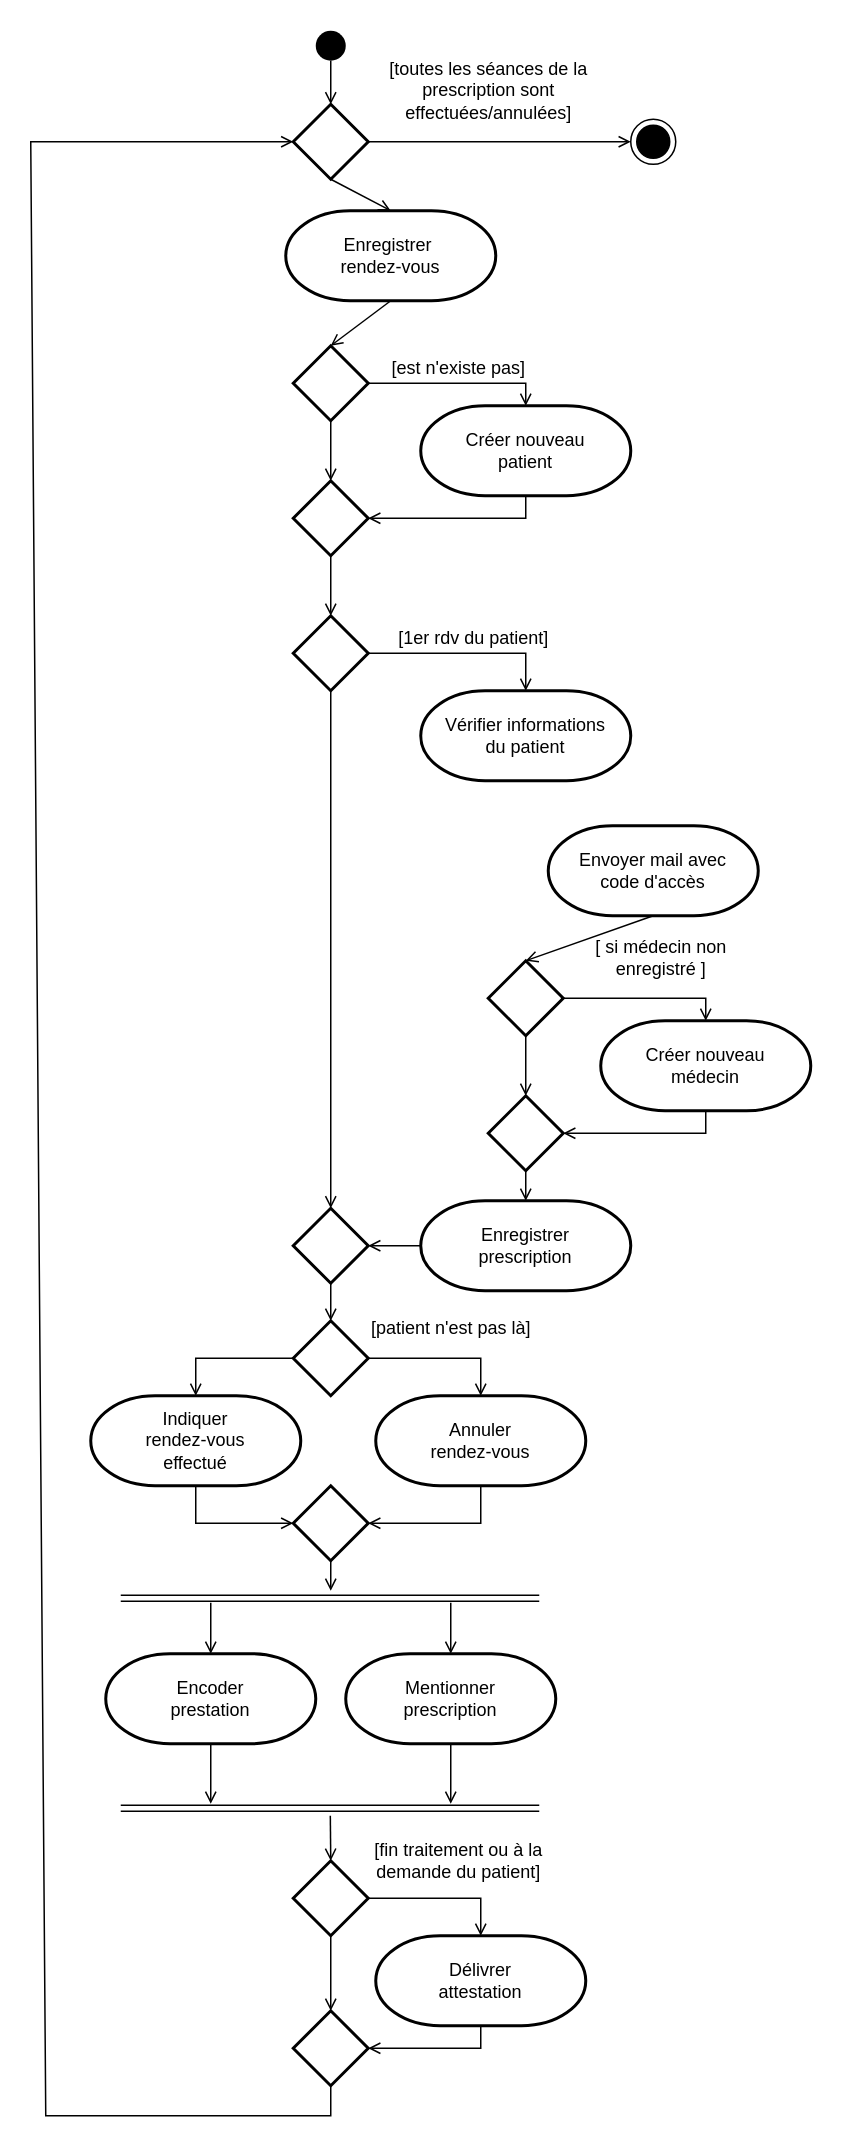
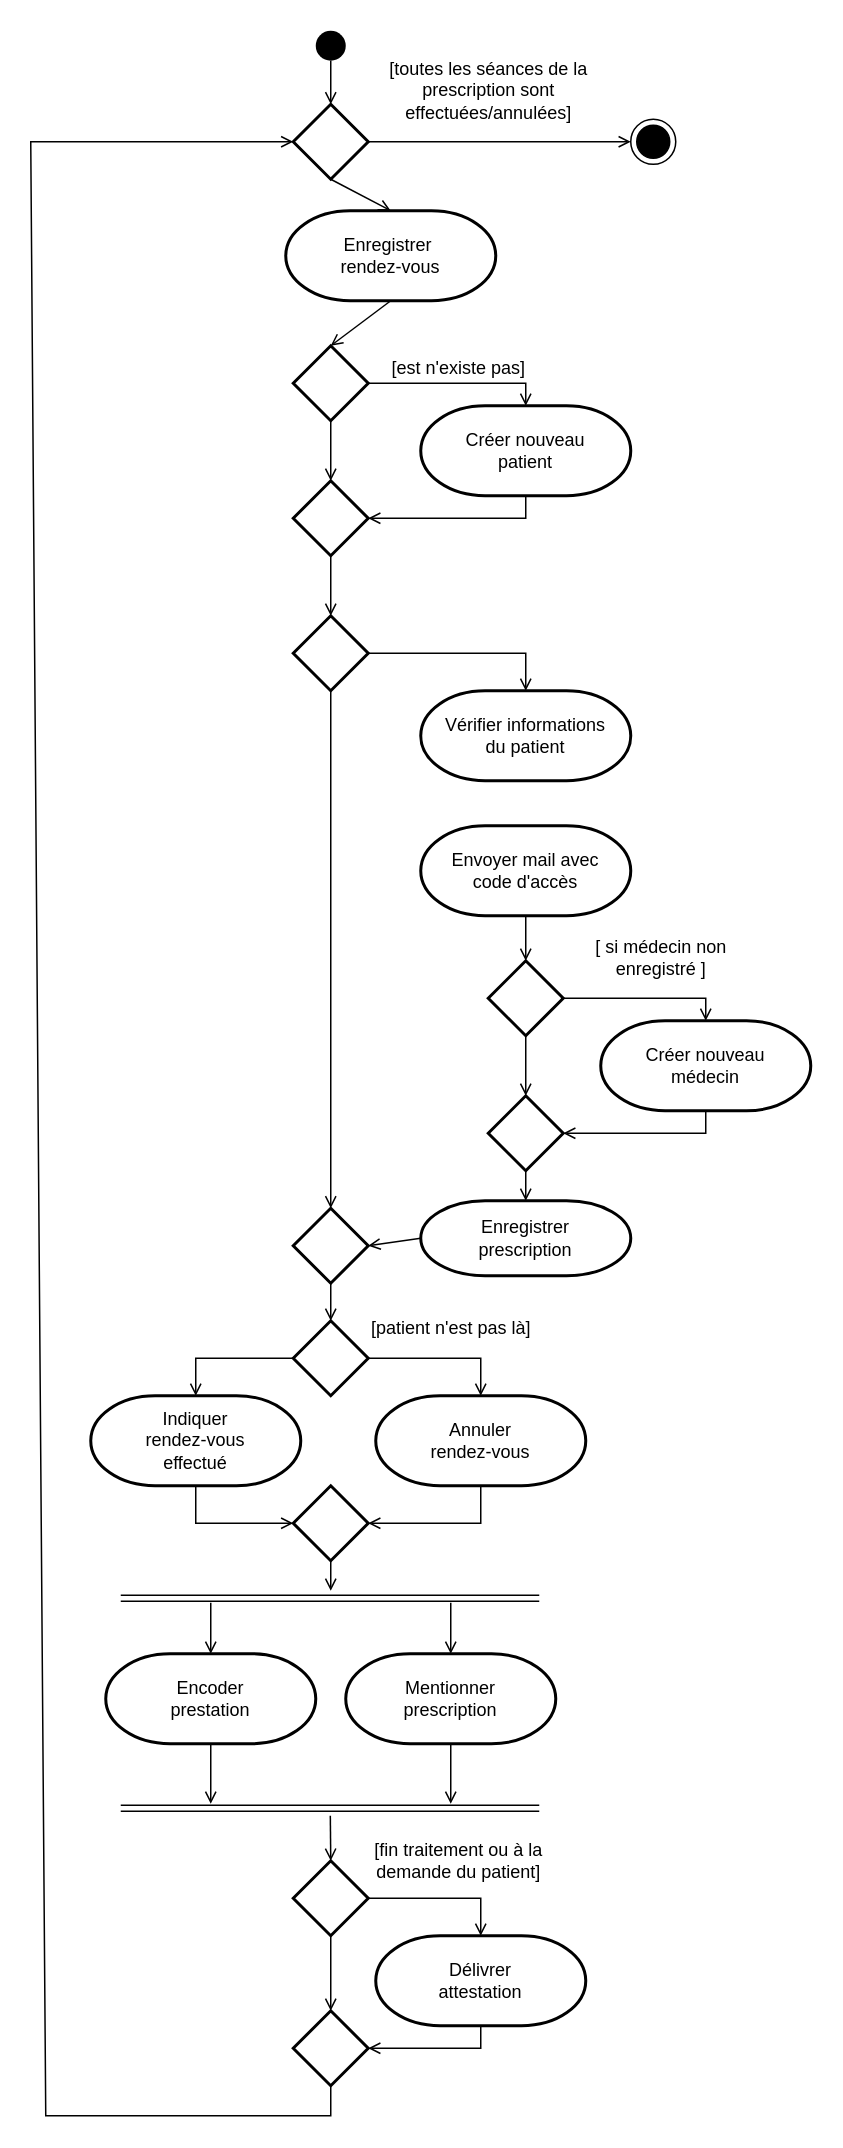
node "[1er rdv du patient]": removed
node "Envoyer mail avec code d'accès": moved (653, 871) -> (526, 871)
node "Enregistrer prescription": size 210x90 -> 210x75
